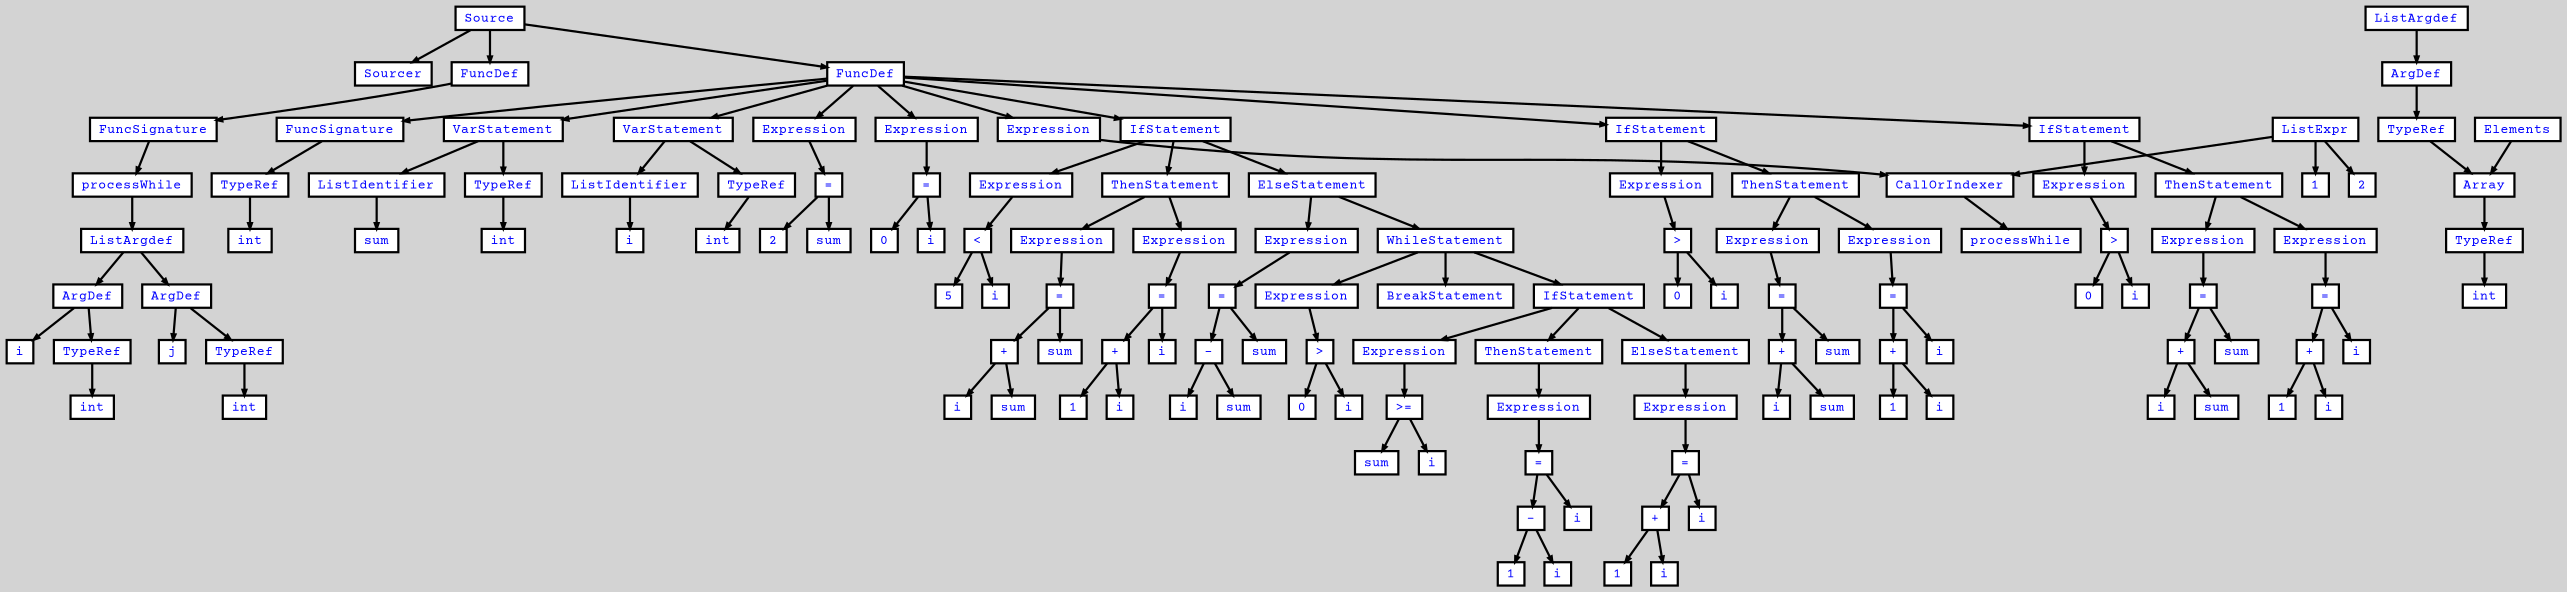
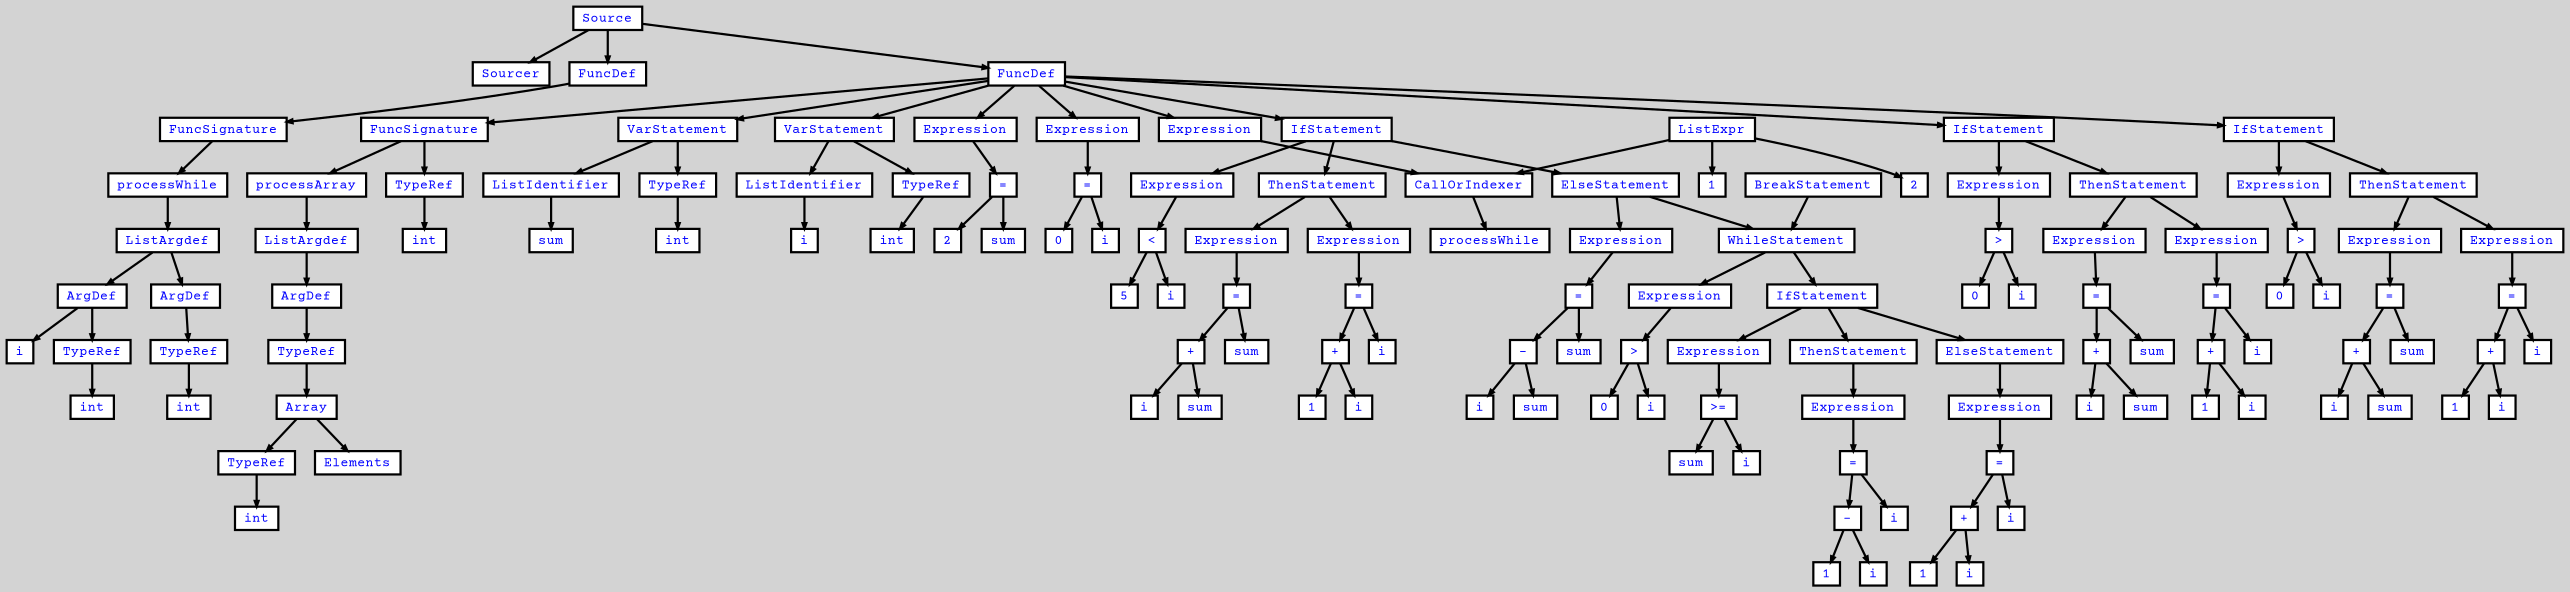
edge "Elements" -> "Array": reversed
node "processArray": added
edge "WhileStatement" -> "BreakStatement": reversed
node "j": removed
